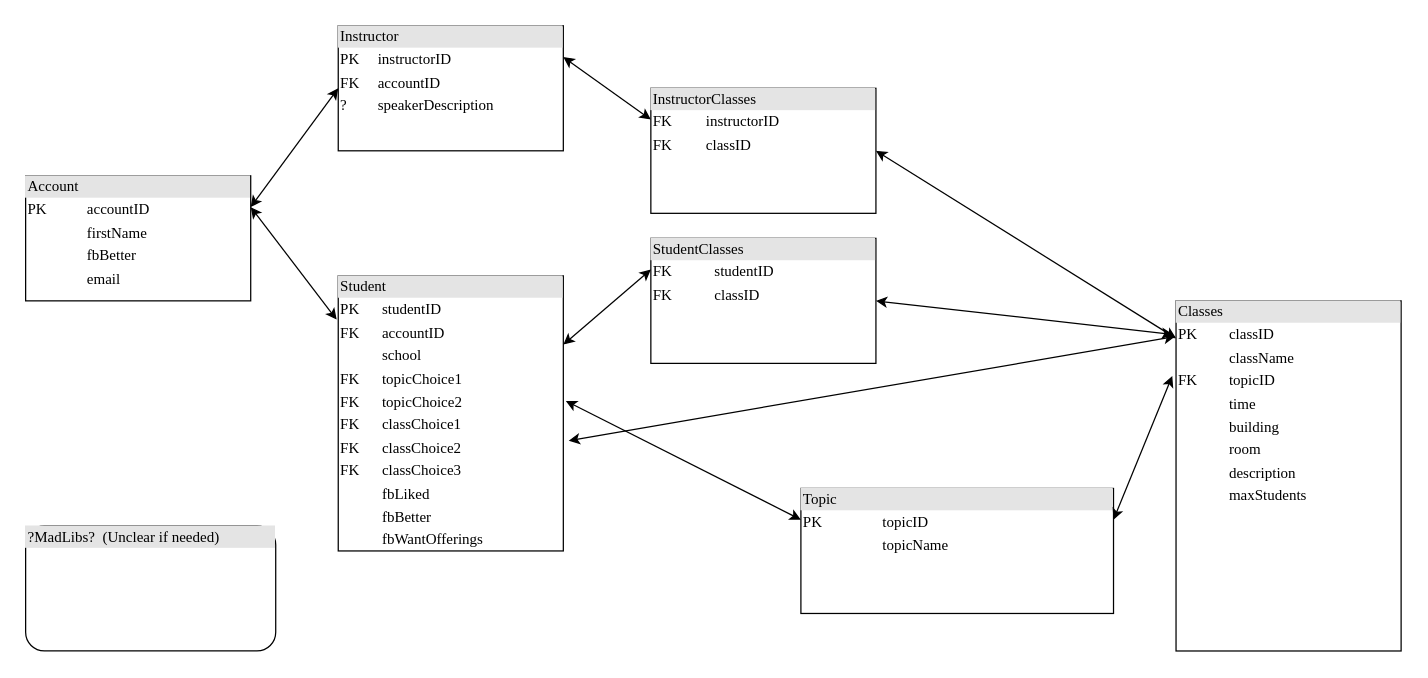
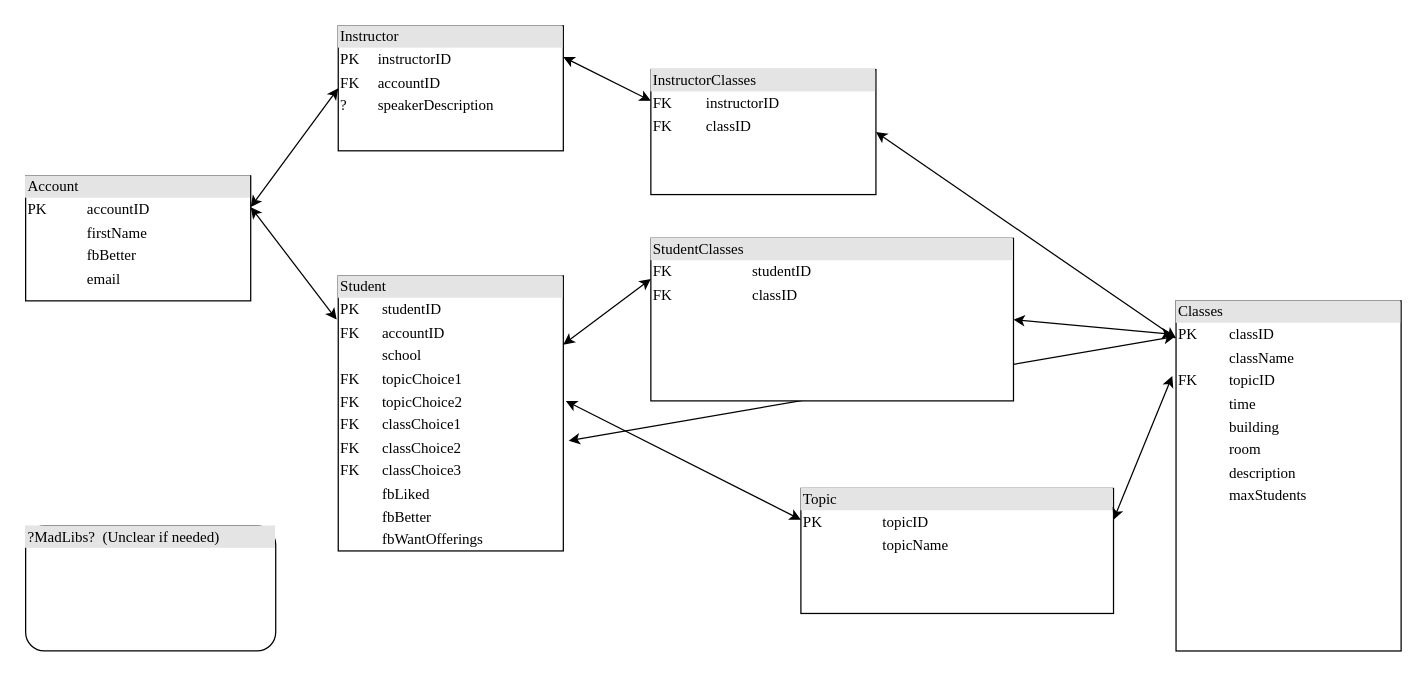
node "InstructorClasses FK instructorID FK classID": moved (763, 151) -> (763, 132)
node "StudentClasses FK studentID FK classID": size 225x125 -> 363x163
